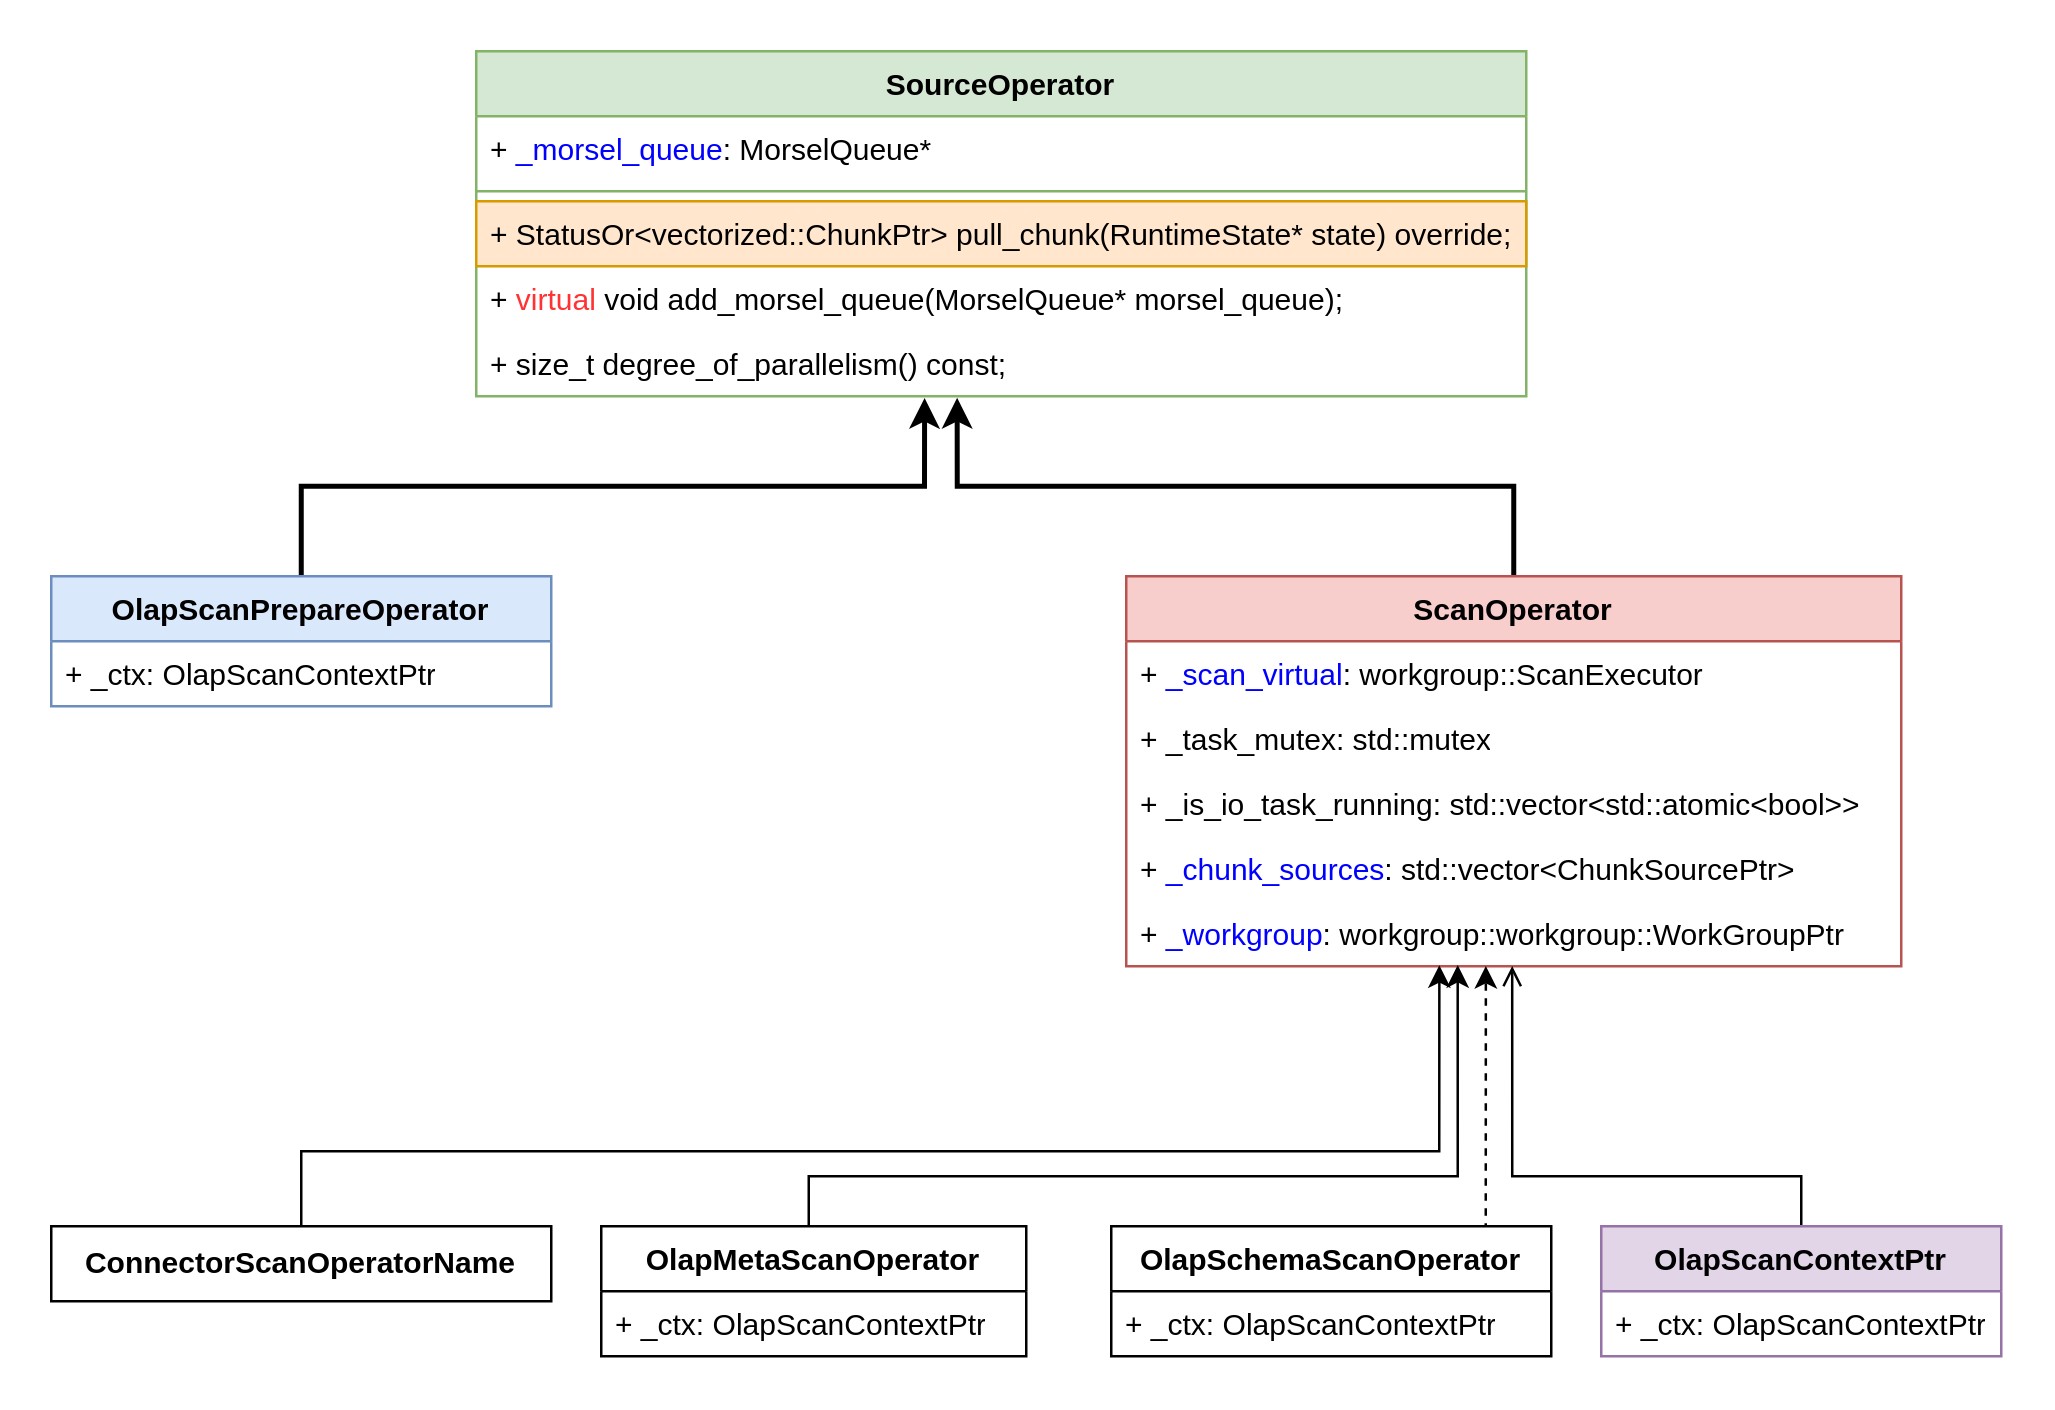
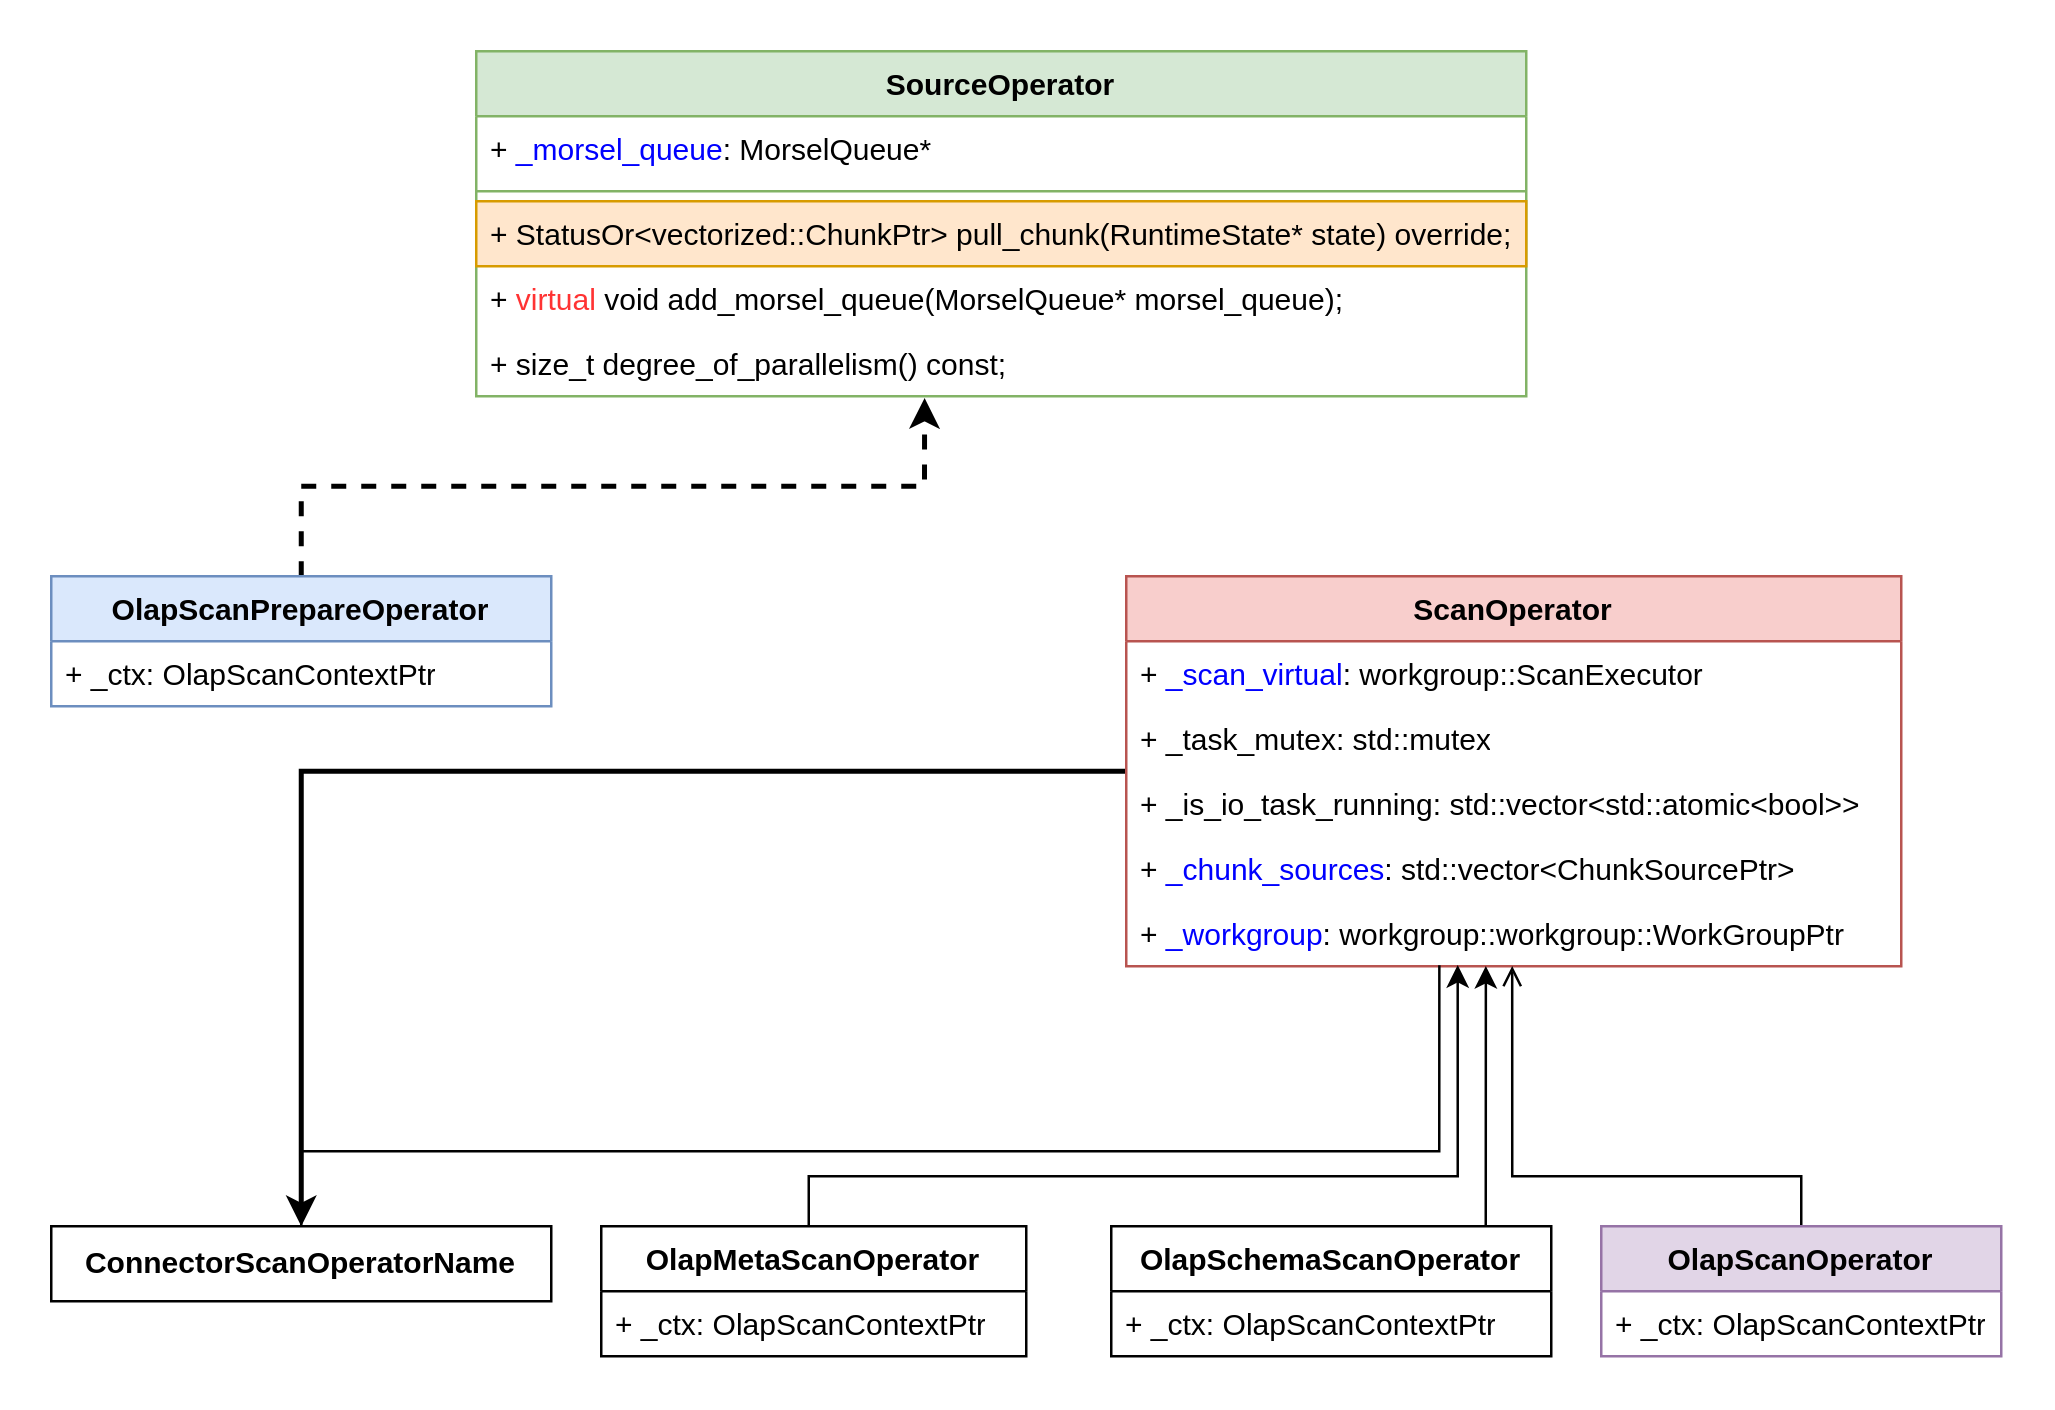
edge "OlapScanPrepareOperator" -> "+ size_t degree_of_parallelism() const;": style solid -> dashed
edge "ScanOperator" -> "+ size_t degree_of_parallelism() const;": now "ScanOperator" -> "ConnectorScanOperatorName"
edge "ConnectorScanOperatorName" -> "+ _workgroup: workgroup::workgroup::WorkGroupPtr": arrowhead classic -> none
edge "OlapSchemaScanOperator" -> "+ _workgroup: workgroup::workgroup::WorkGroupPtr": style dashed -> solid
node "OlapScanContextPtr": label "OlapScanContextPtr" -> "OlapScanOperator"
